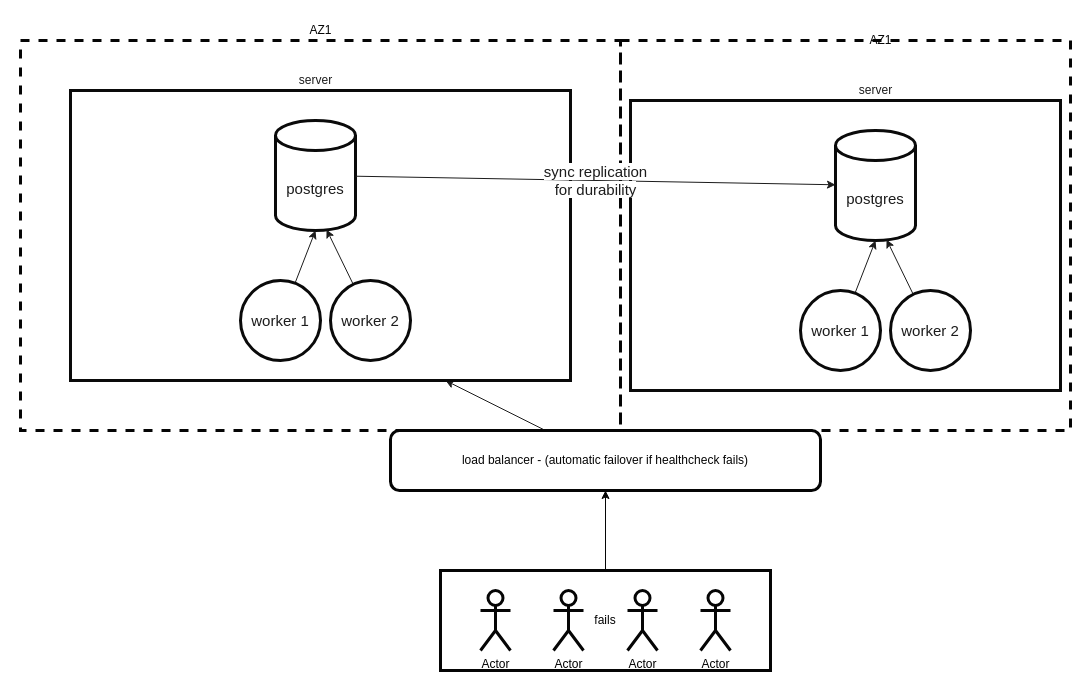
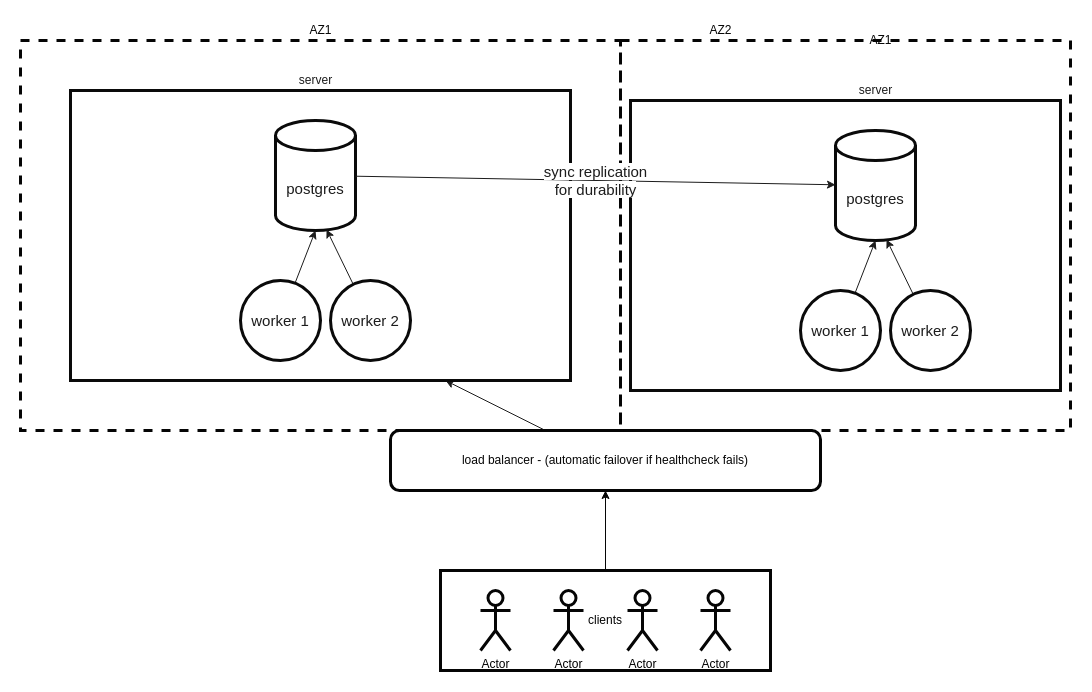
node "AZ2": added
node "fails": label "fails" -> "clients"
